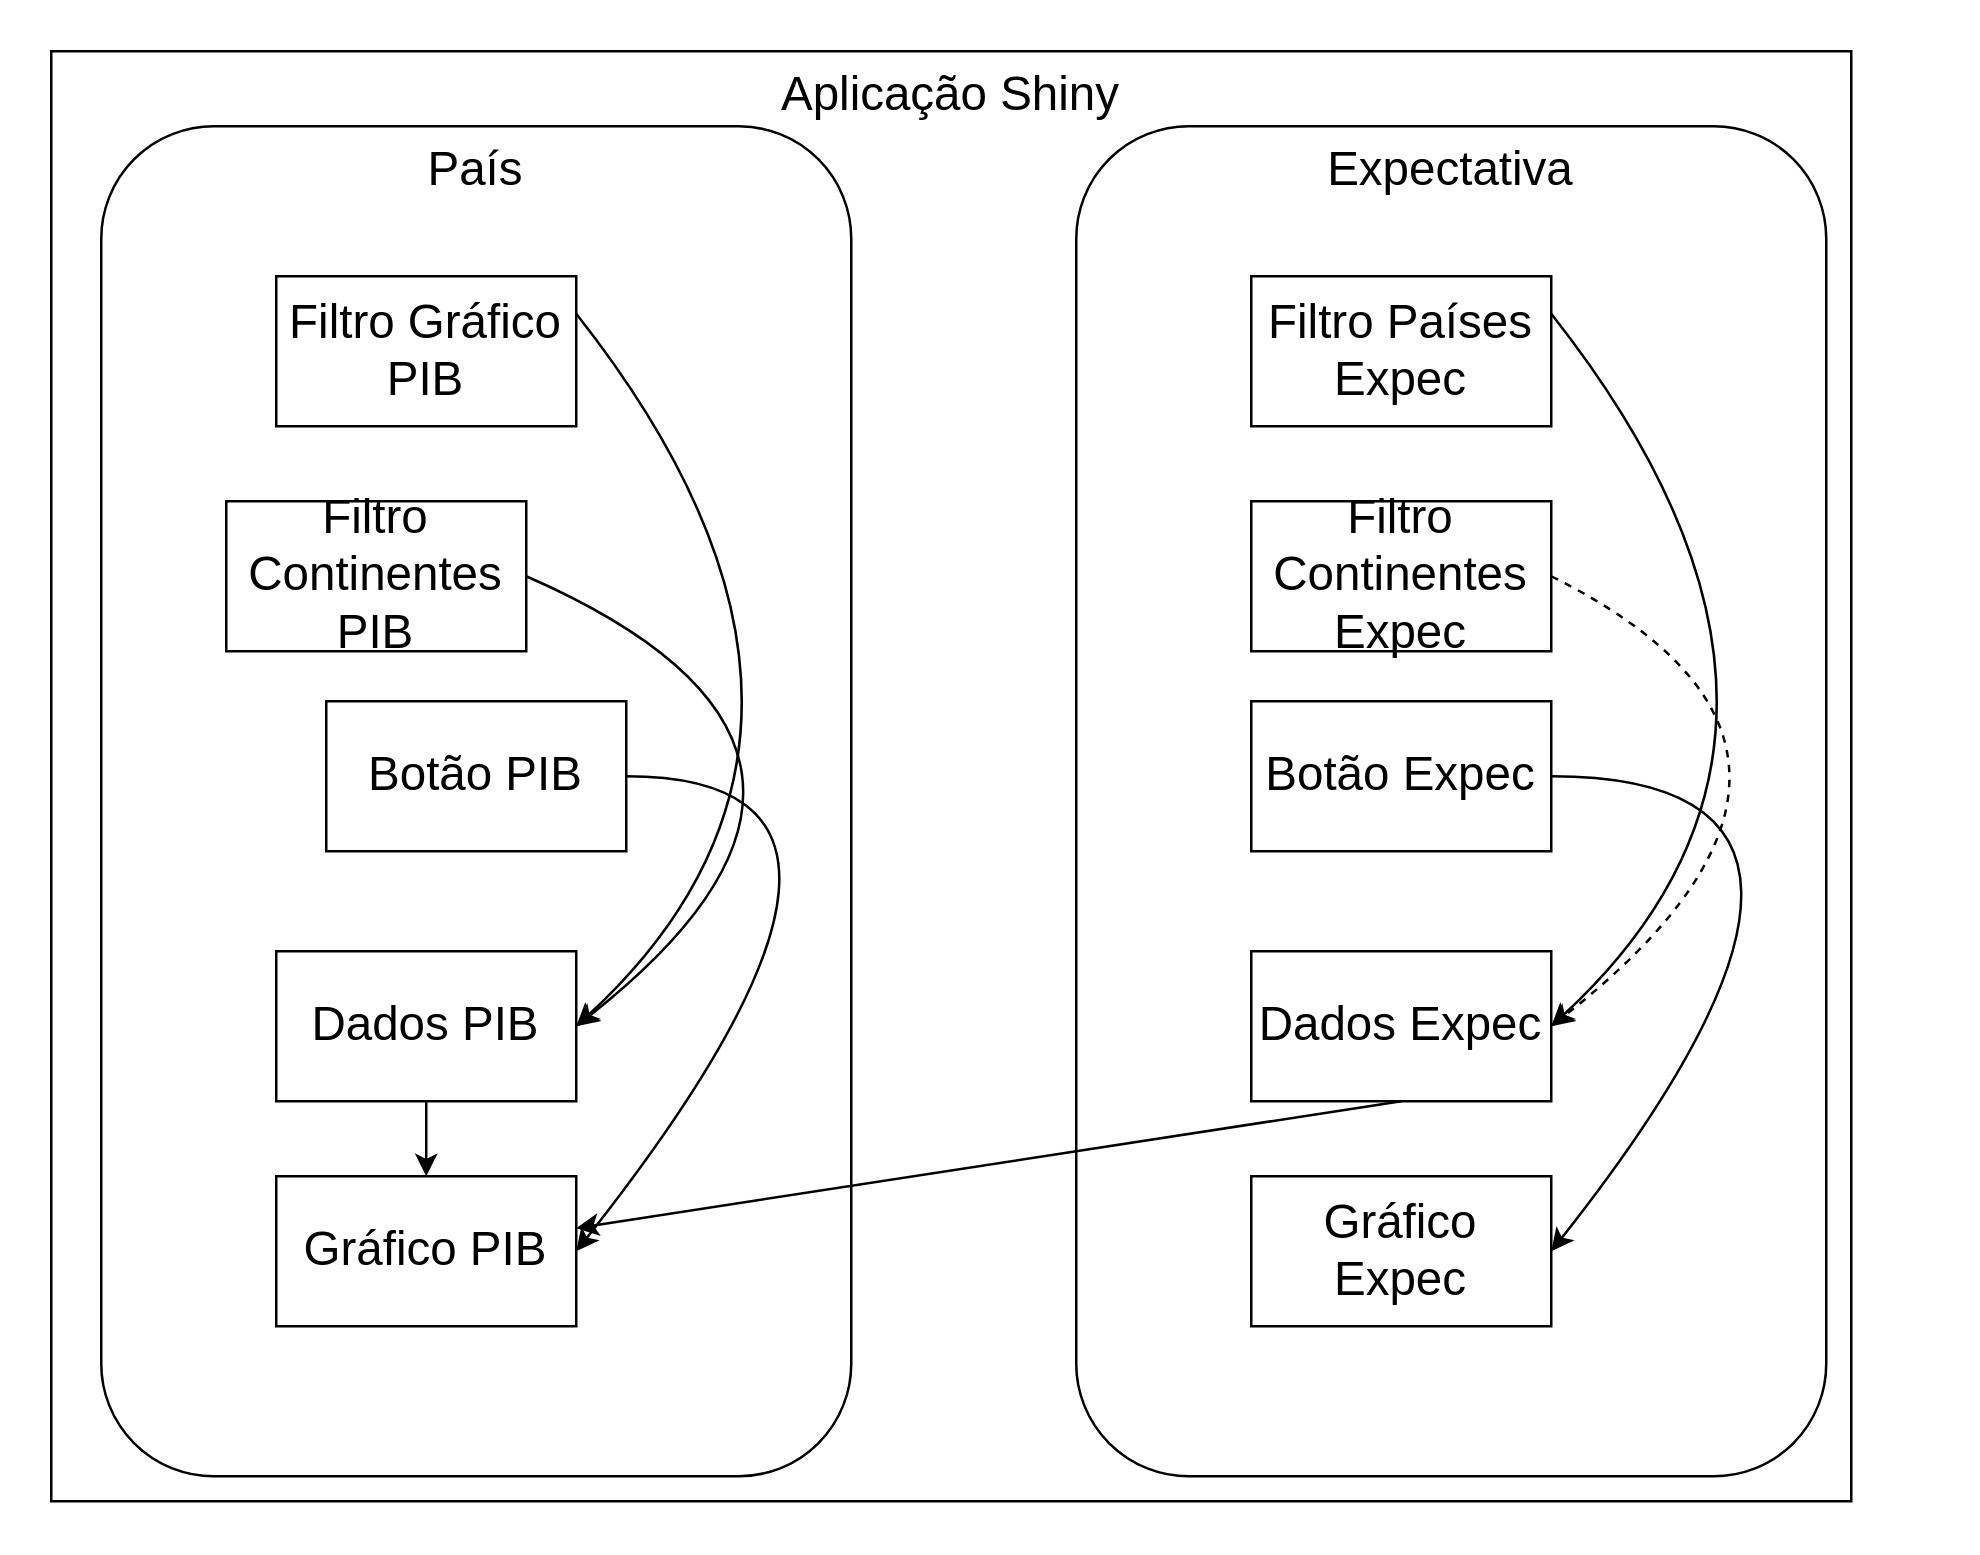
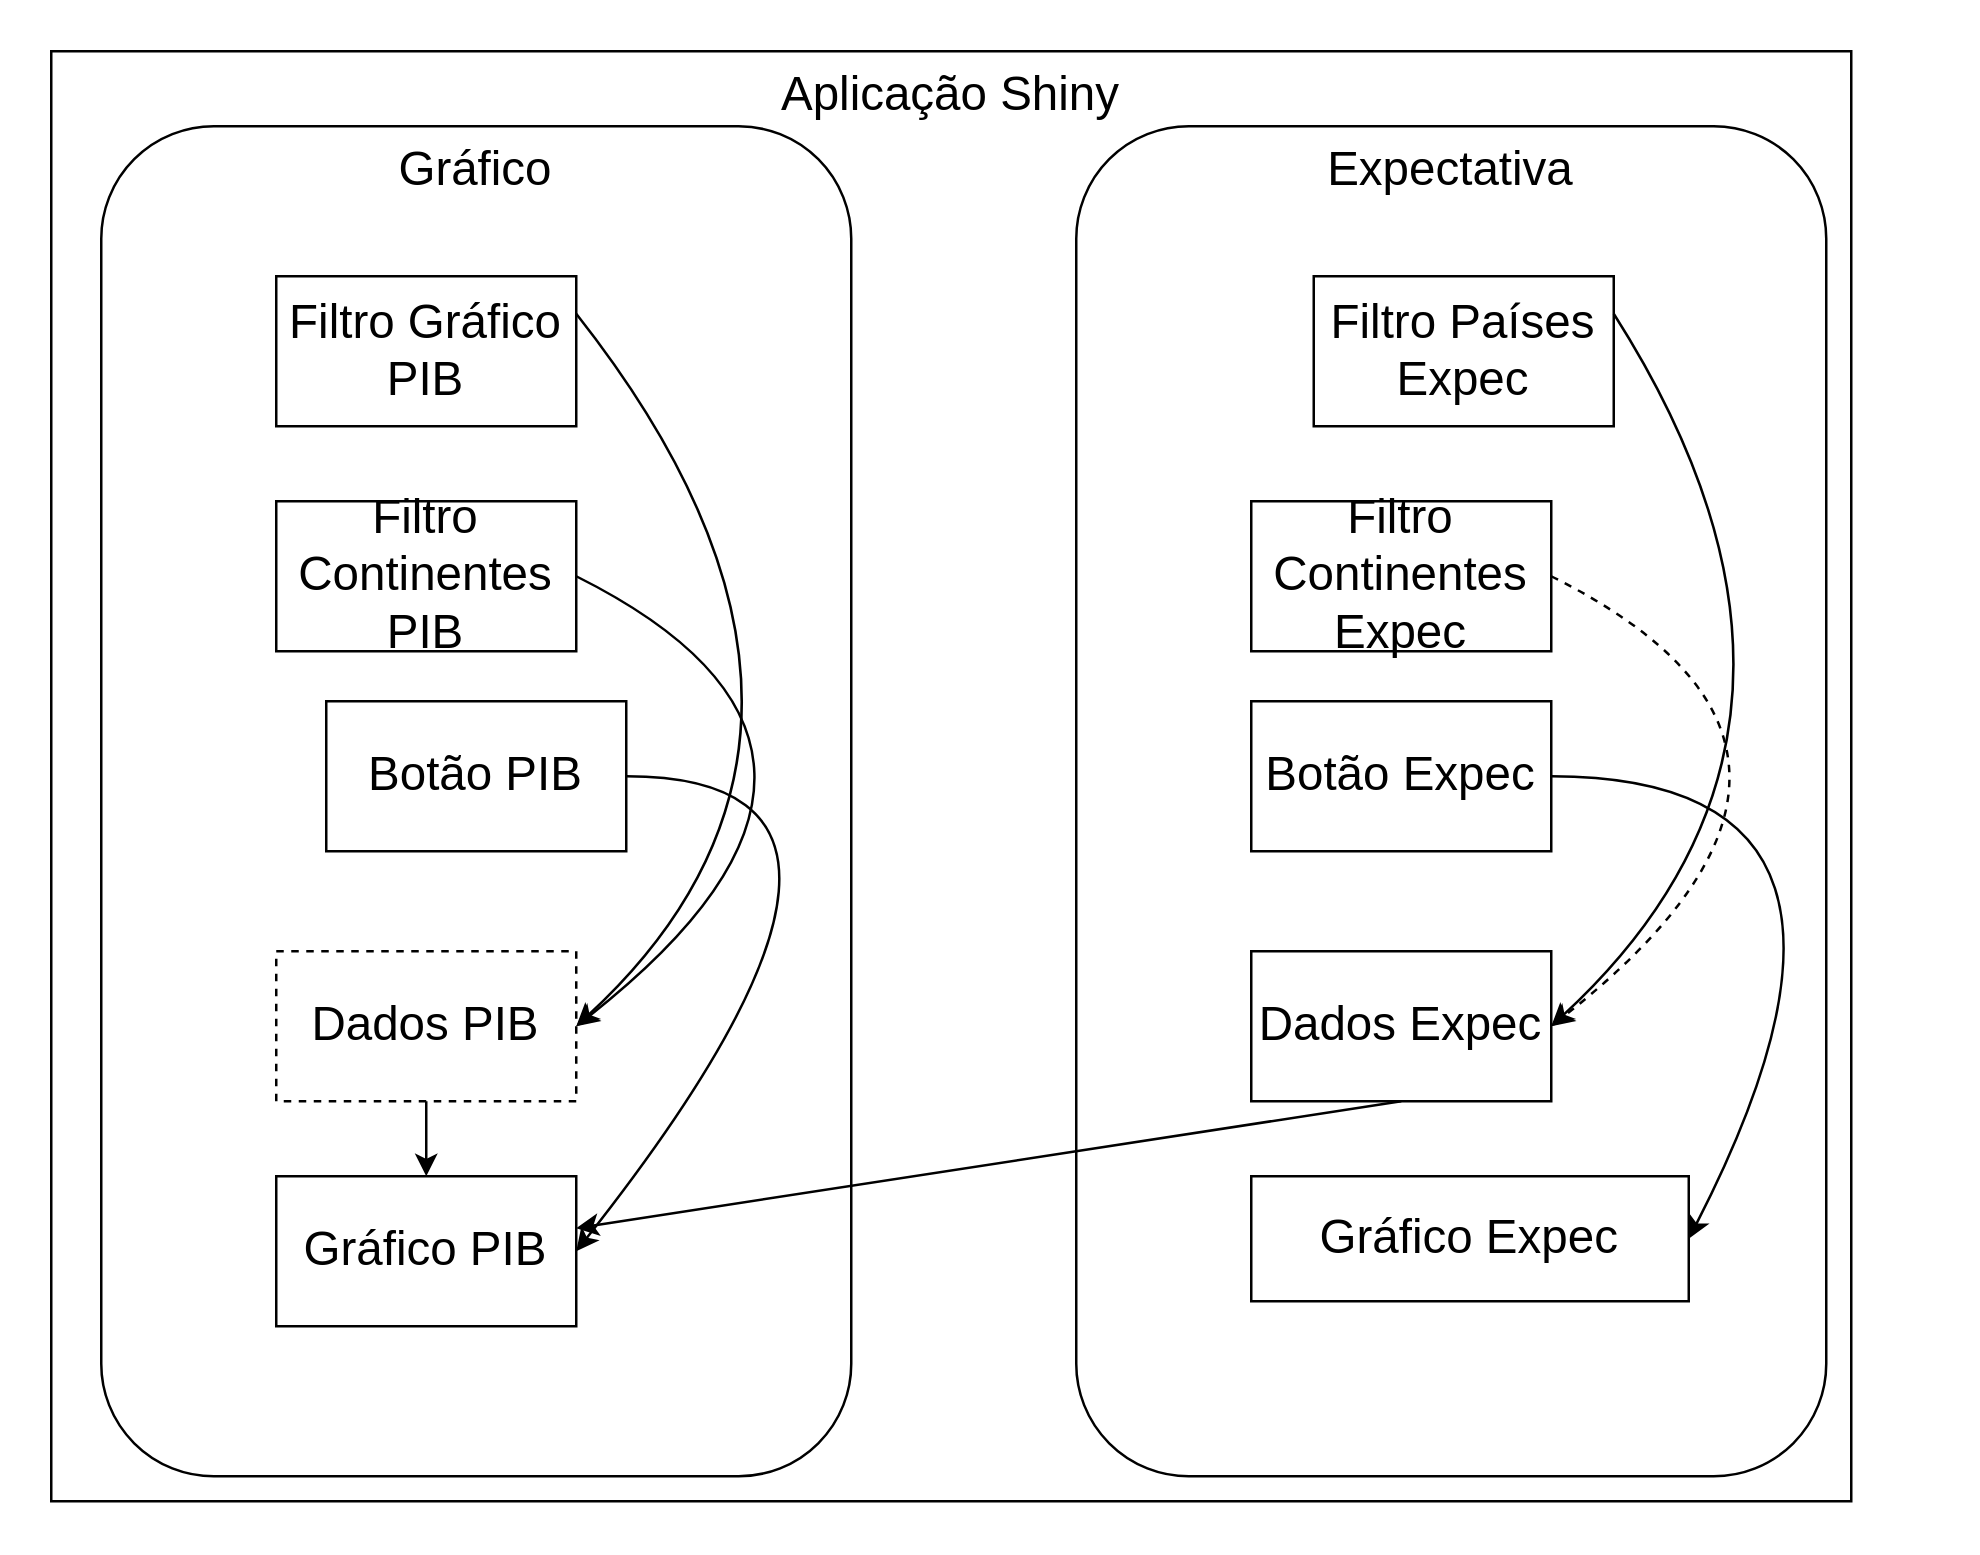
node "País": label "País" -> "Gráfico"
node "Filtro Países Expec": moved (1401, 351) -> (1464, 351)
node "Filtro Continentes PIB": moved (376, 576) -> (426, 576)
node "Dados PIB": style solid -> dashed
node "Gráfico Expec": size 300x150 -> 438x125
